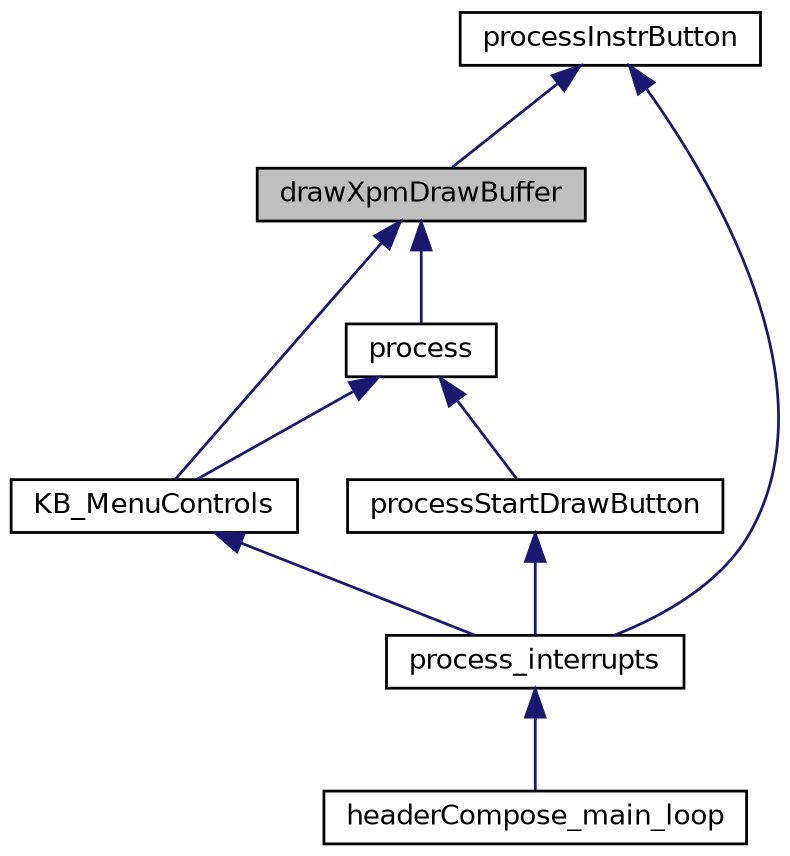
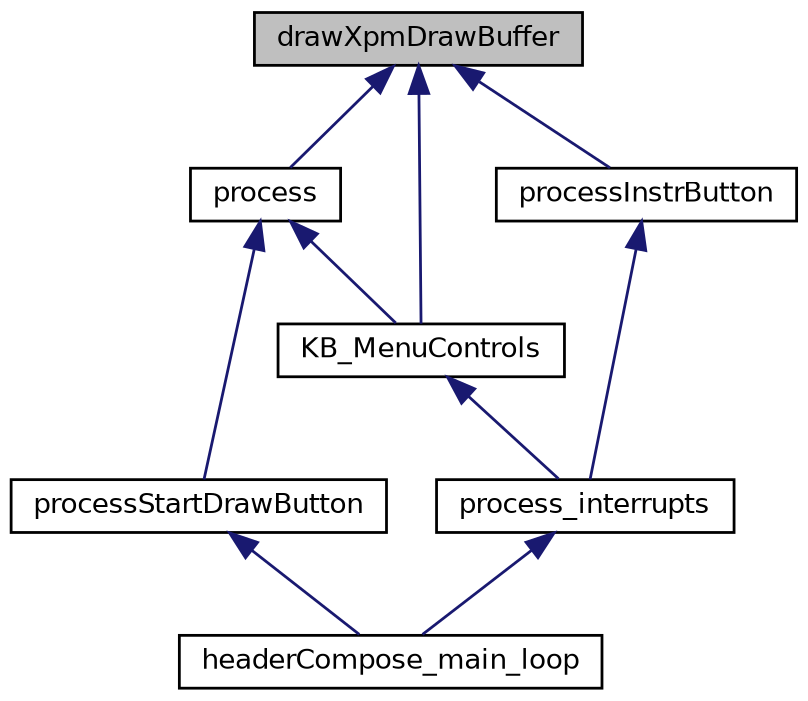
edge "drawXpmDrawBuffer" -> "processInstrButton": reversed
edge "process_interrupts" -> "processStartDrawButton": now "headerCompose_main_loop" -> "processStartDrawButton"
